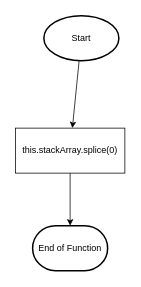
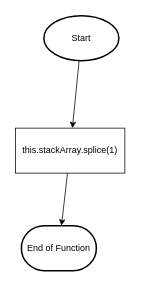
node "this.stackArray.splice(0)": label "this.stackArray.splice(0)" -> "this.stackArray.splice(1)"
node "End of Function": moved (70, 248) -> (59, 248)
